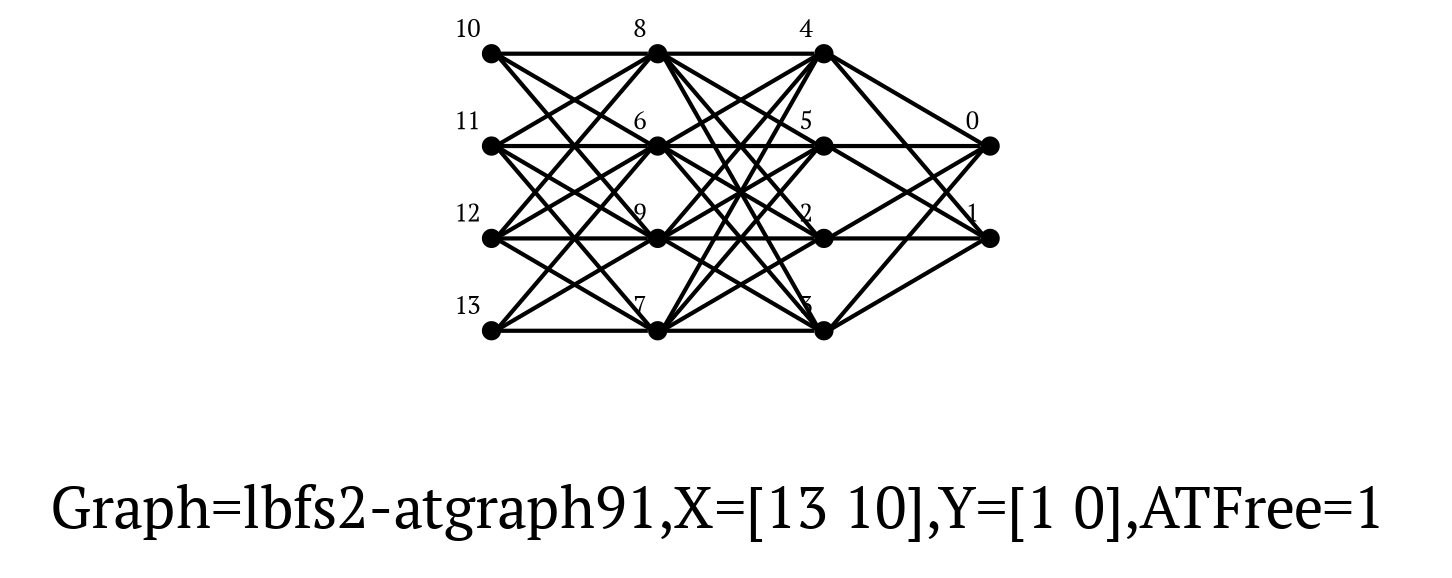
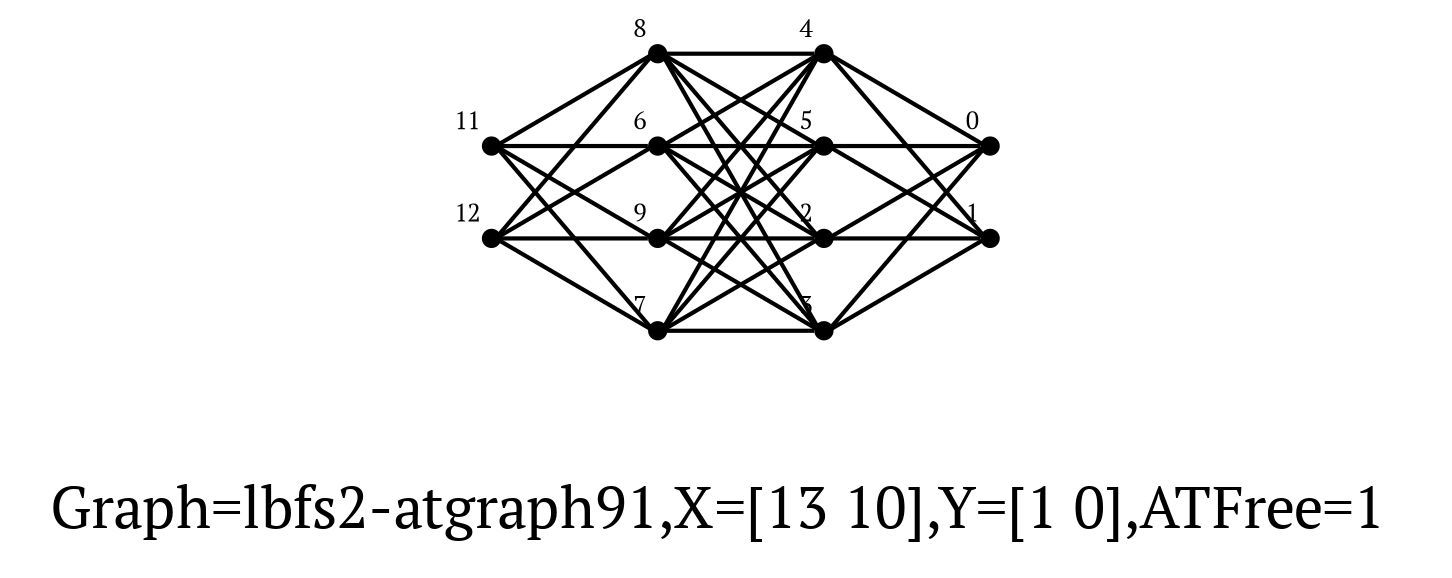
node "10": removed
node "13": removed
